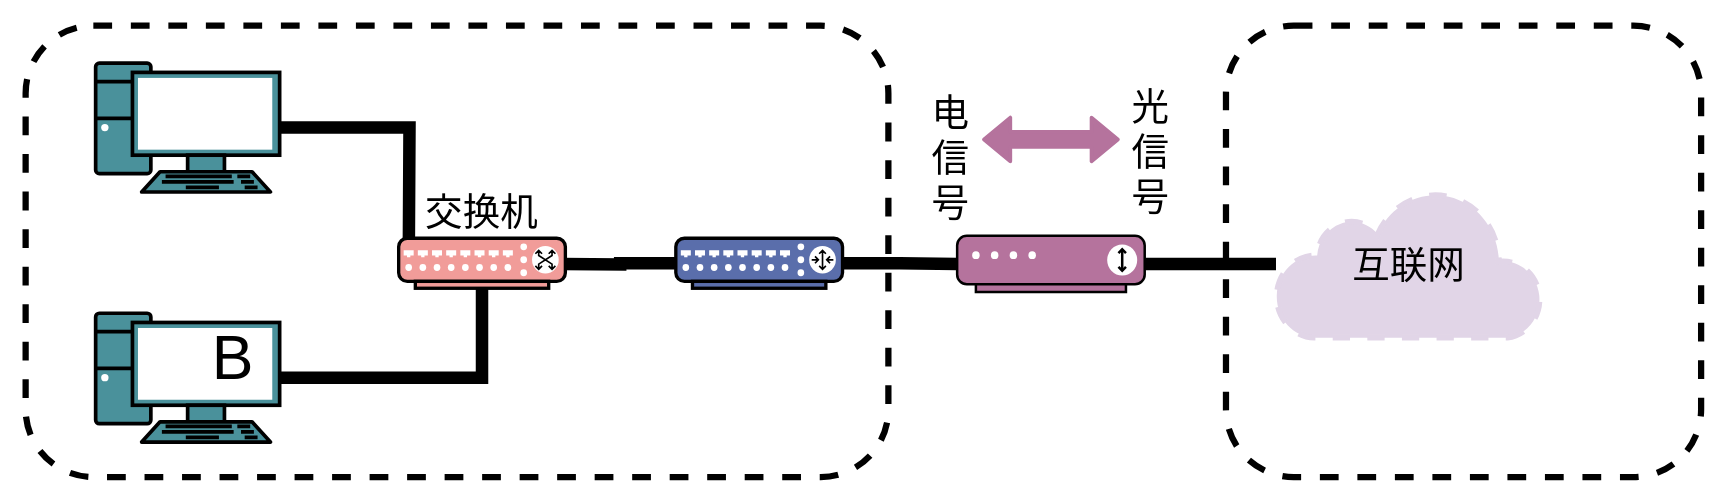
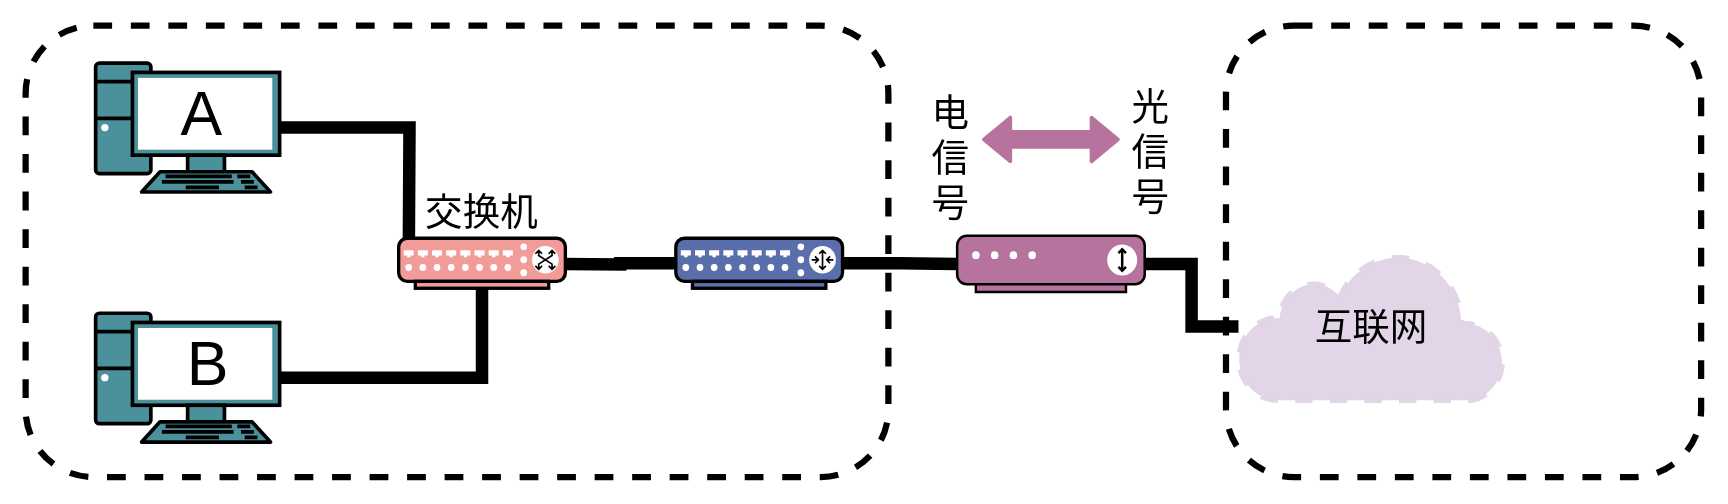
node "A": added
node "互联网": moved (1408, 264) -> (1371, 326)
node "B": moved (233, 357) -> (208, 363)
